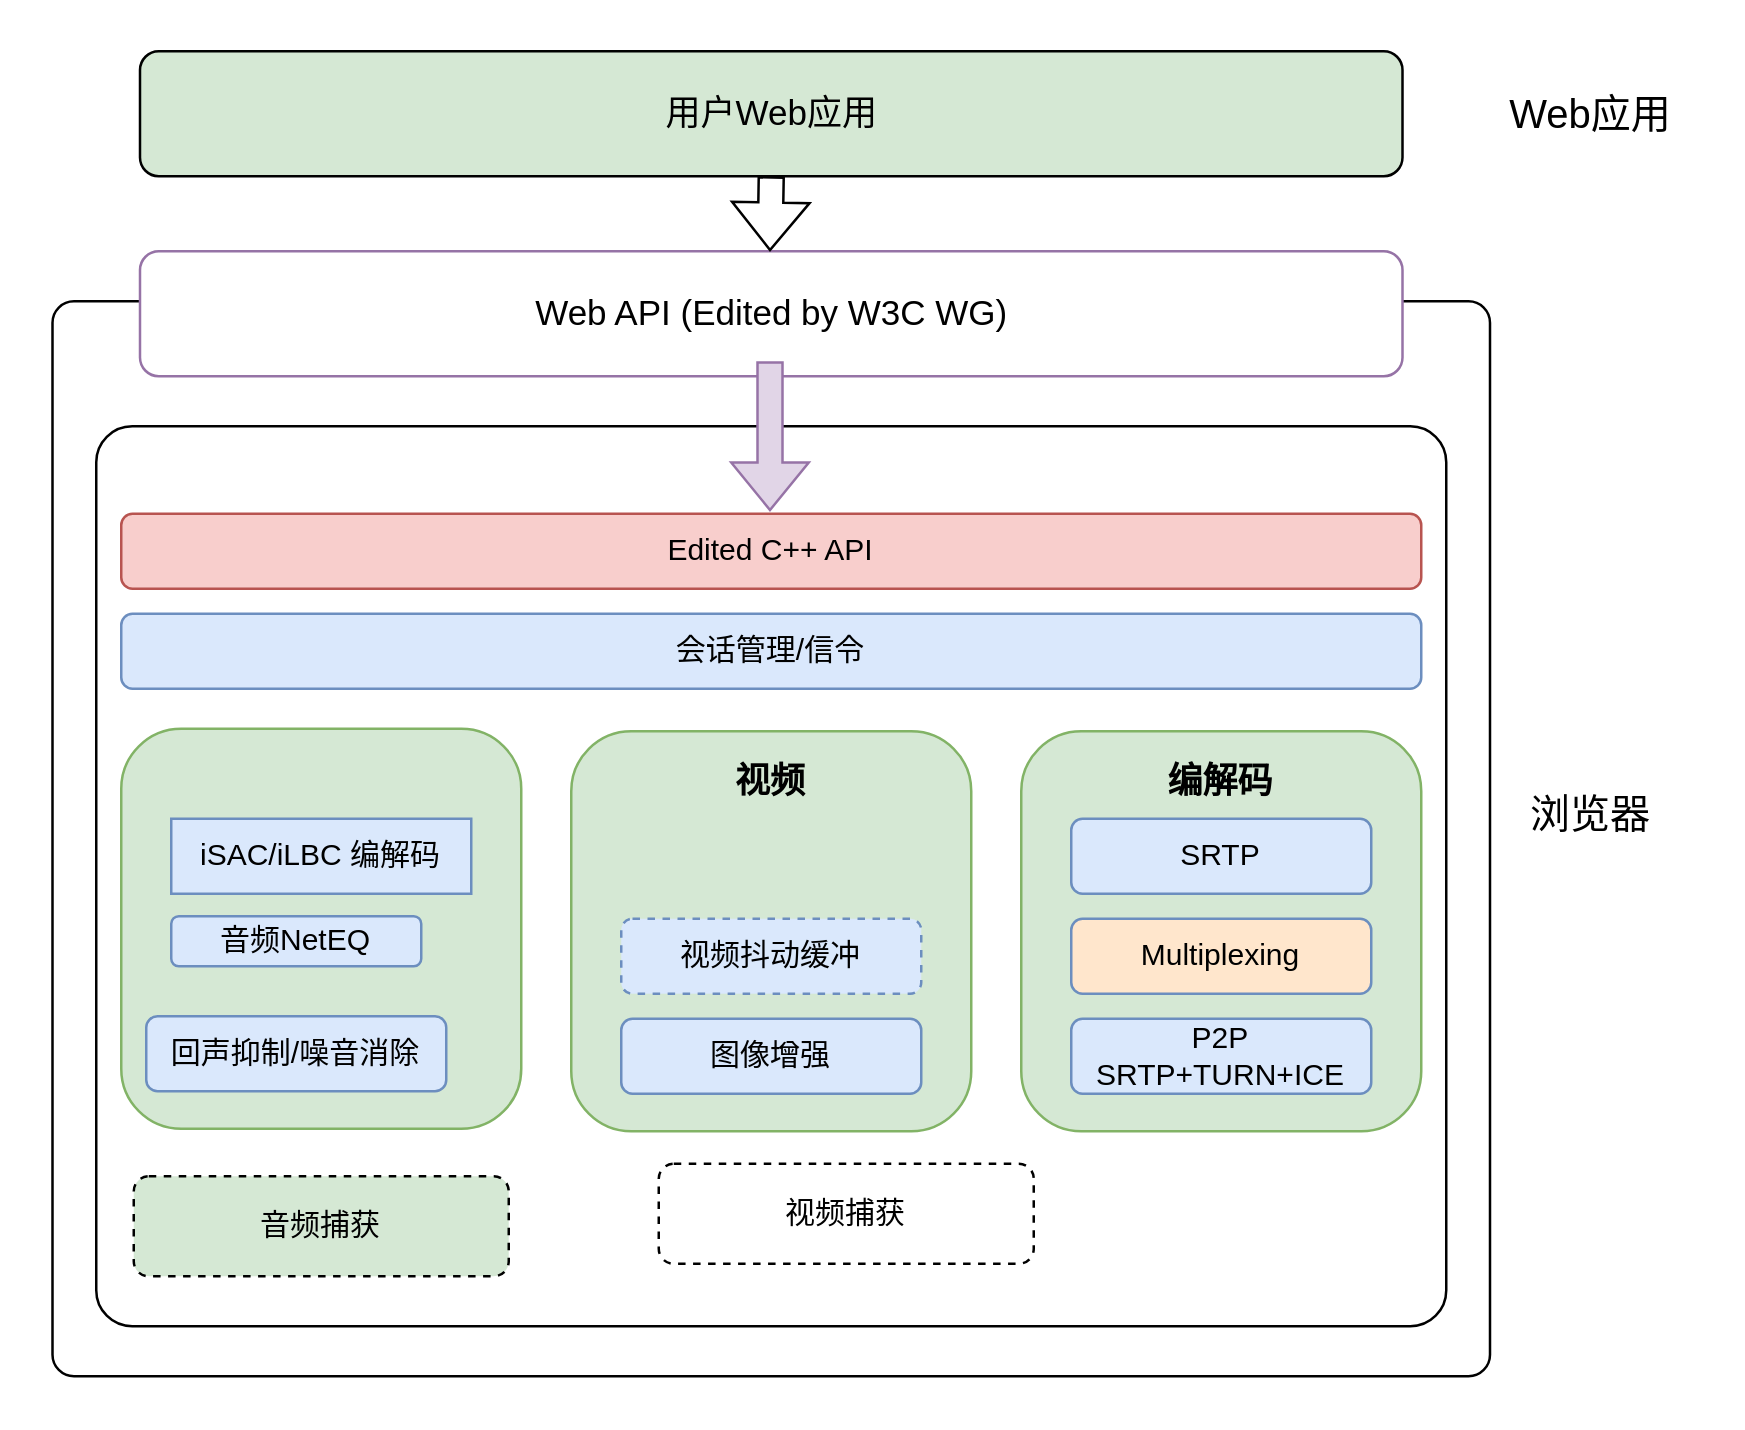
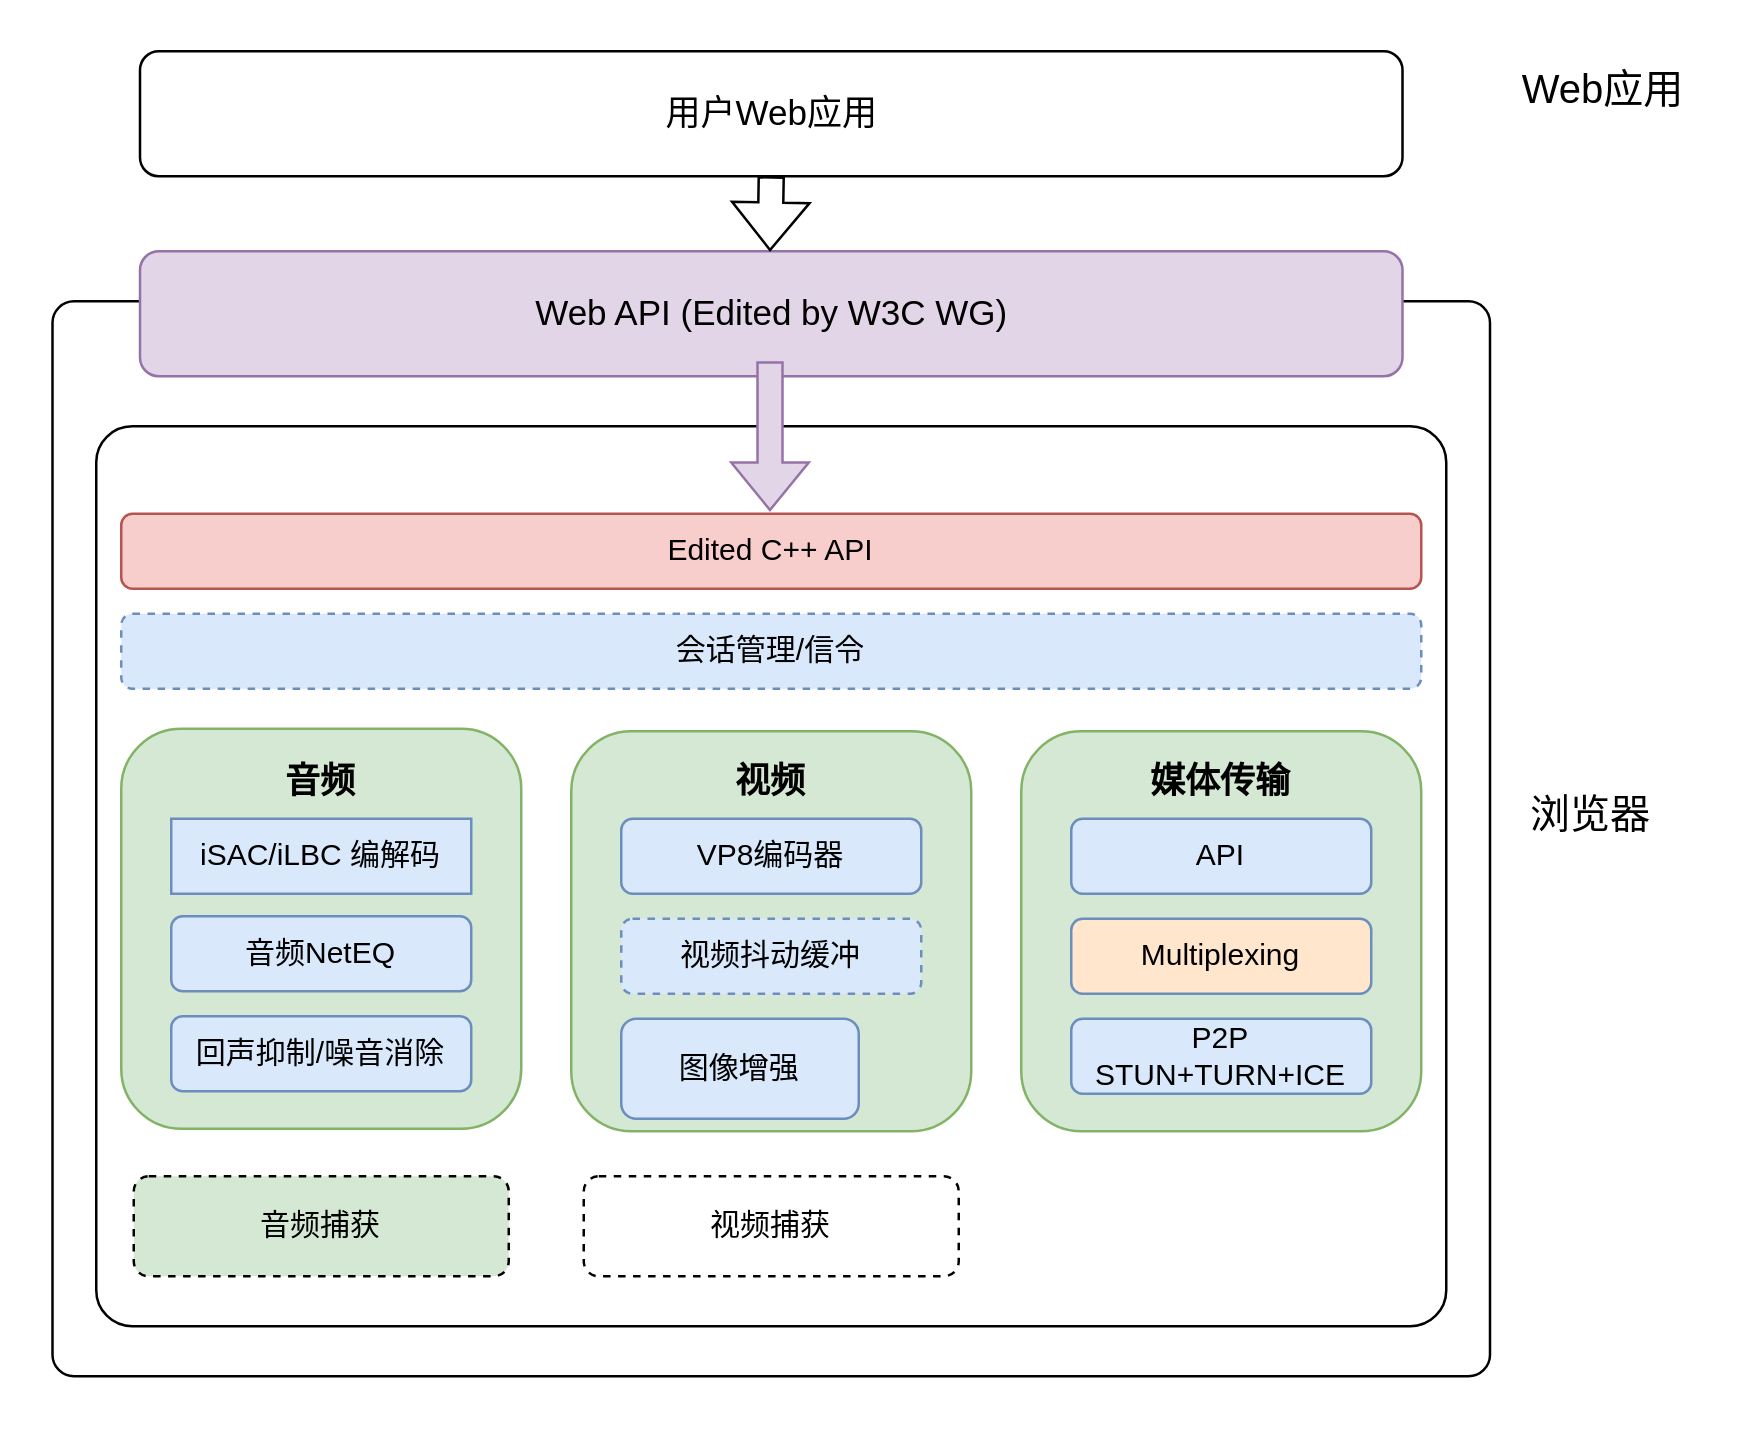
node "用户Web应用": fillcolor #d5e8d4 -> #ffffff
node "Web应用": moved (1590, 114) -> (1603, 89)
node "Web API (Edited by W3C WG)": fillcolor #ffffff -> #e1d5e7
node "会话管理/信令": style solid -> dashed
node "音频": added
node "编解码": label "编解码" -> "媒体传输"
node "VP8编码器": added
node "SRTP": label "SRTP" -> "API"
node "音频NetEQ": size 250x50 -> 300x75
node "回声抑制/噪音消除": moved (296, 1054) -> (321, 1054)
node "图像增强": size 300x75 -> 238x100
node "P2P SRTP+TURN+ICE": label "P2P SRTP+TURN+ICE" -> "P2P STUN+TURN+ICE"
node "视频捕获": moved (846, 1214) -> (771, 1226)
